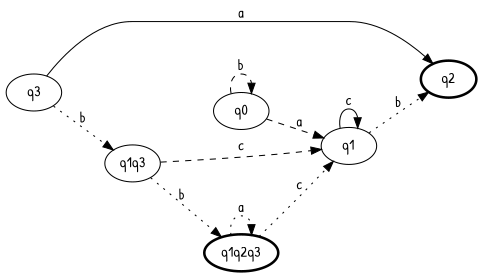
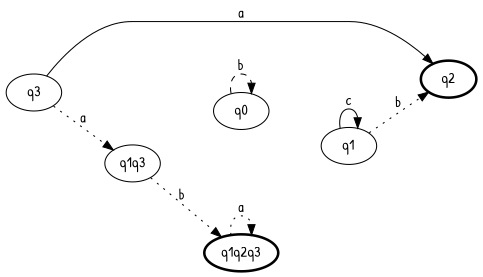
edge "q3" -> "q1q3": label "b" -> "a"
edge "q0" -> "q1": removed, label "a"
edge "q1q3" -> "q1": removed, label "c"
edge "q1q2q3" -> "q1": removed, label "c"
